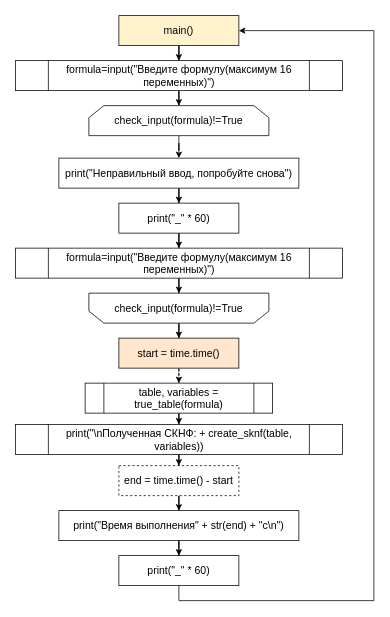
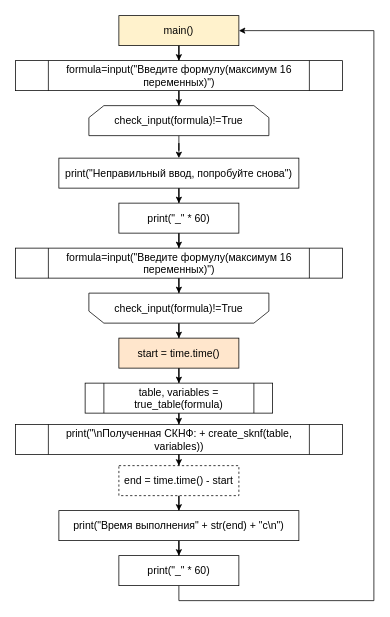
edge "start = time.time()" -> "table, variables = true_table(formula)": style dashed -> solid
